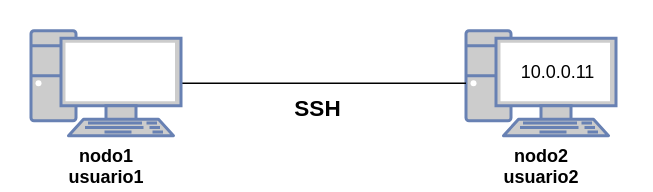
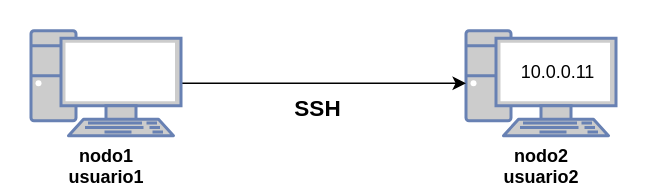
edge "nodo1 usuario1" -- "nodo2 usuario2": arrowhead none -> classic
